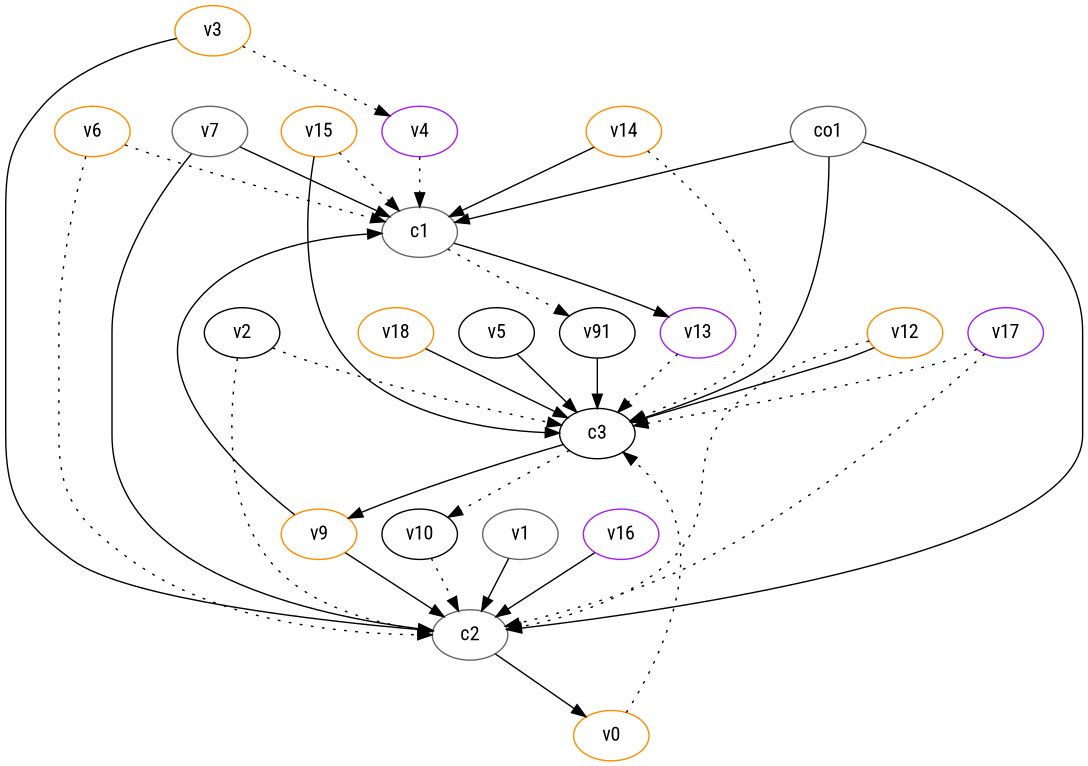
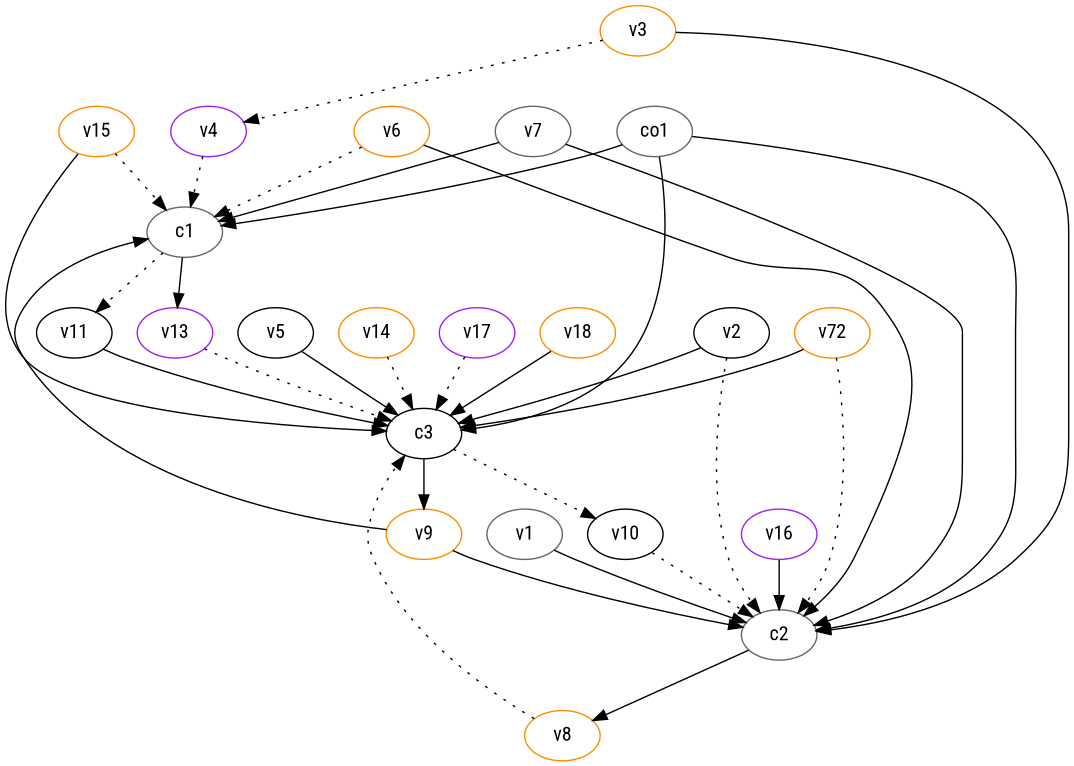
edge "v14" -> "c1": removed
node "v91": label "v91" -> "v11"
node "v12": label "v12" -> "v72"
edge "v2" -> "c3": style dotted -> solid
edge "v6" -> "c2": style dotted -> solid
edge "v17" -> "c2": removed
node "v0": label "v0" -> "v8"
